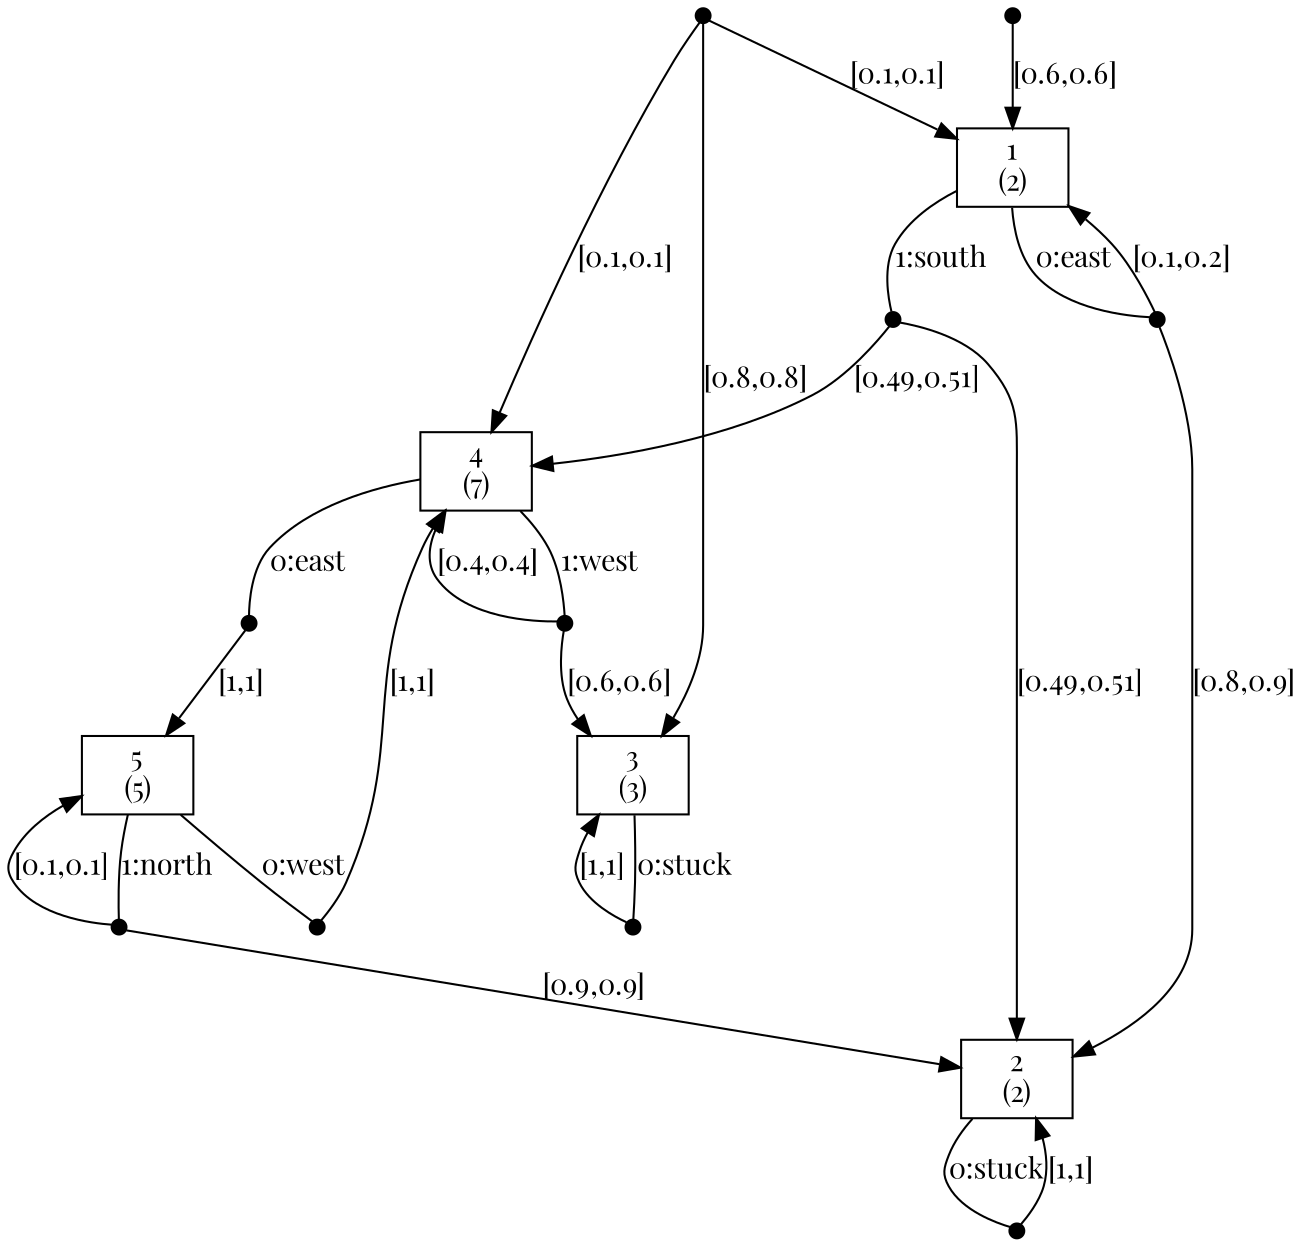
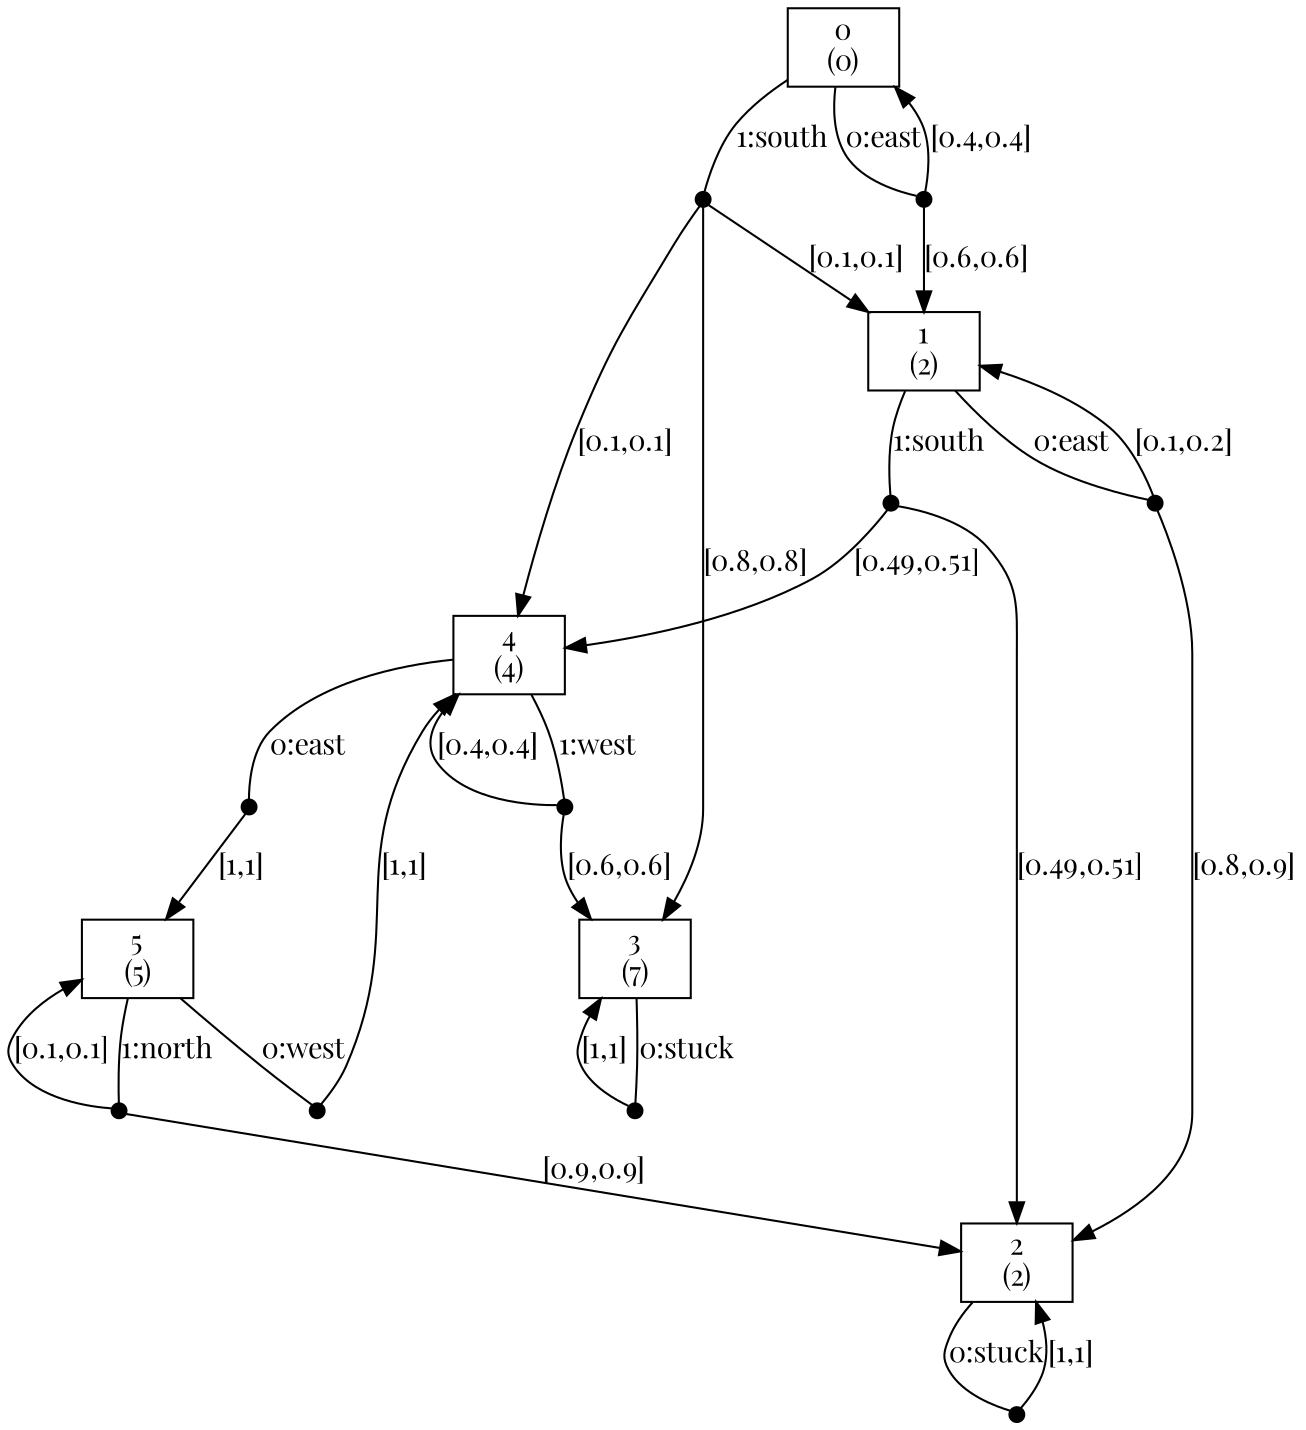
node "0 (0)": added
node "4 (7)": label "4 (7)" -> "4 (4)"
node "3 (3)": label "3 (3)" -> "3 (7)"
